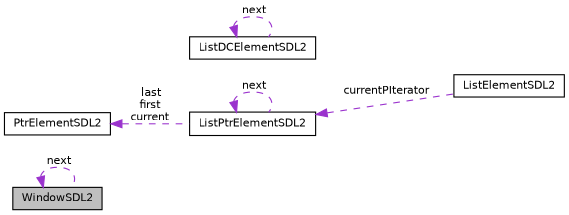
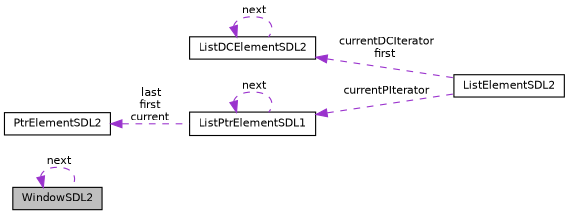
edge "ListElementSDL2" -> "ListDCElementSDL2": added, label "currentDCIterator first"
node "ListPtrElementSDL2": label "ListPtrElementSDL2" -> "ListPtrElementSDL1"
